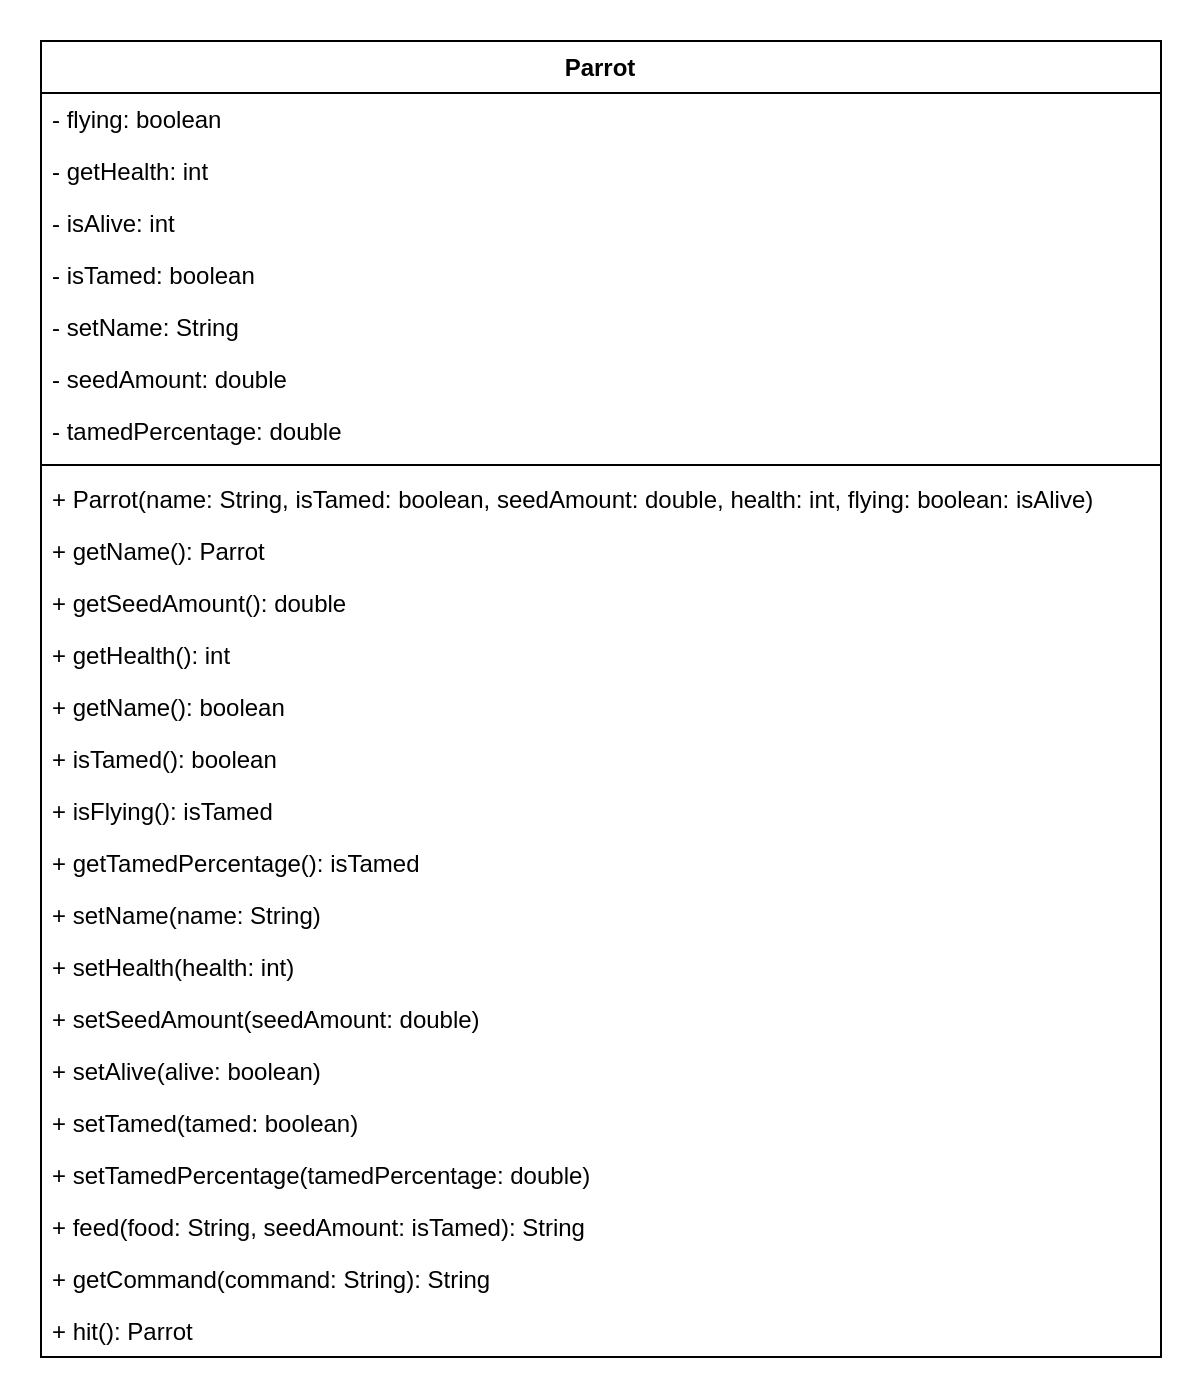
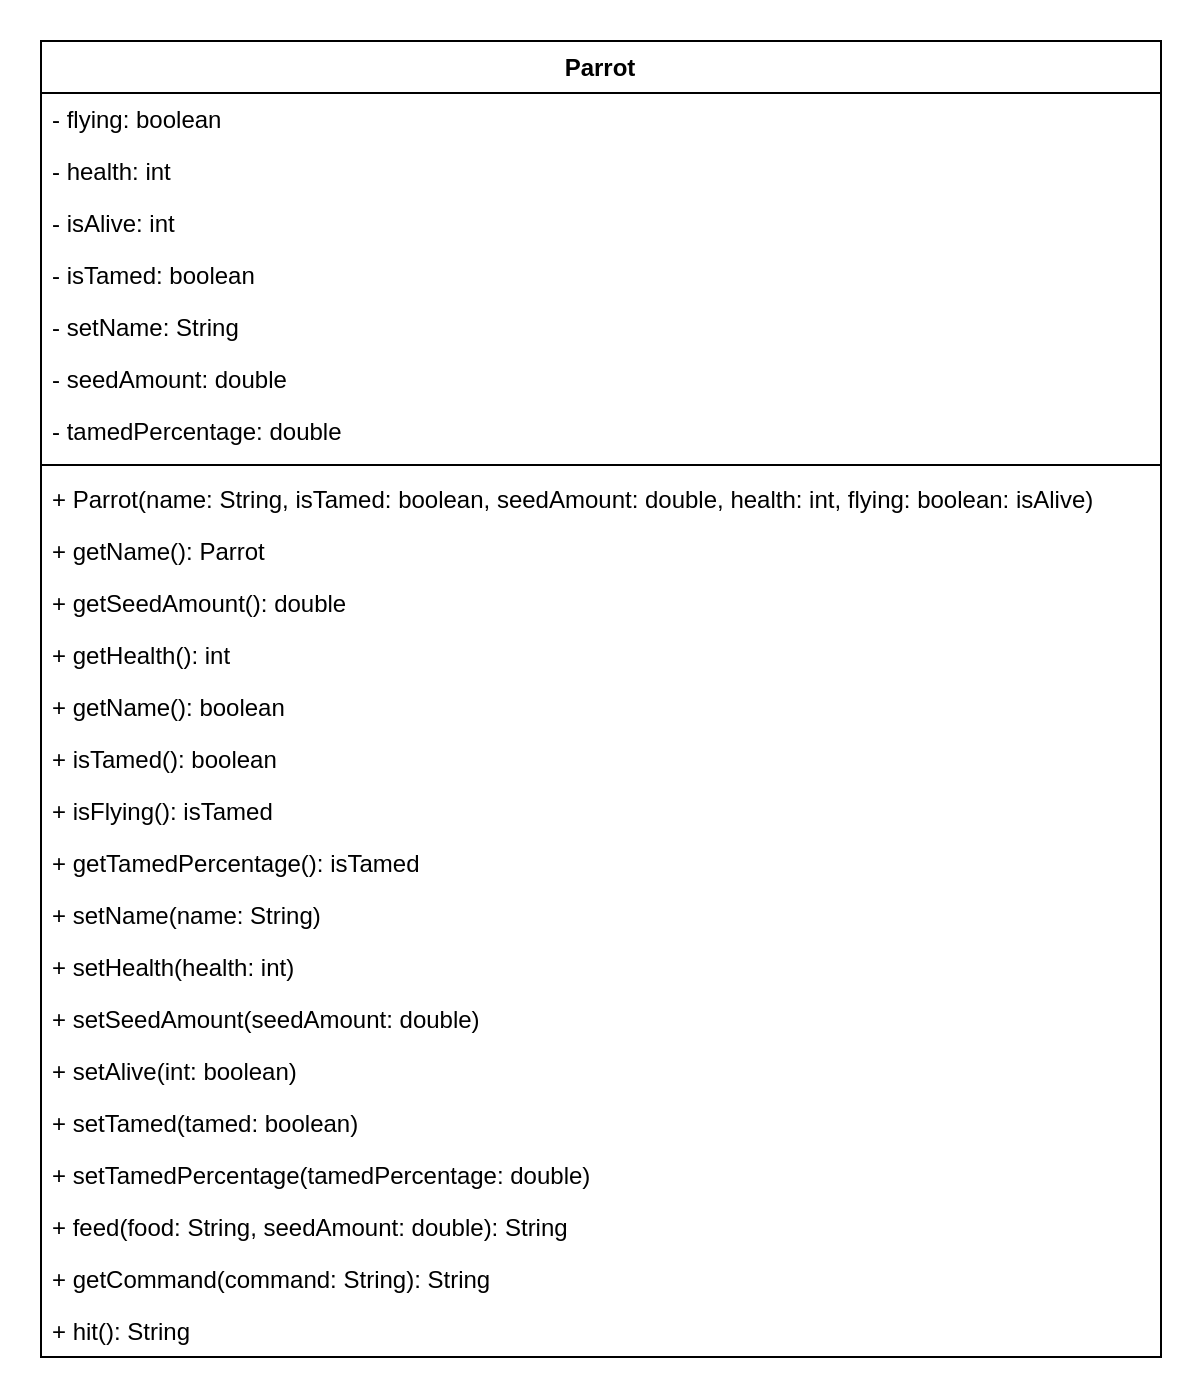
node "- getHealth: int": label "- getHealth: int" -> "- health: int"
node "+ setAlive(alive: boolean)": label "+ setAlive(alive: boolean)" -> "+ setAlive(int: boolean)"
node "+ feed(food: String, seedAmount: isTamed): String": label "+ feed(food: String, seedAmount: isTamed): String" -> "+ feed(food: String, seedAmount: double): String"
node "+ hit(): Parrot": label "+ hit(): Parrot" -> "+ hit(): String"
